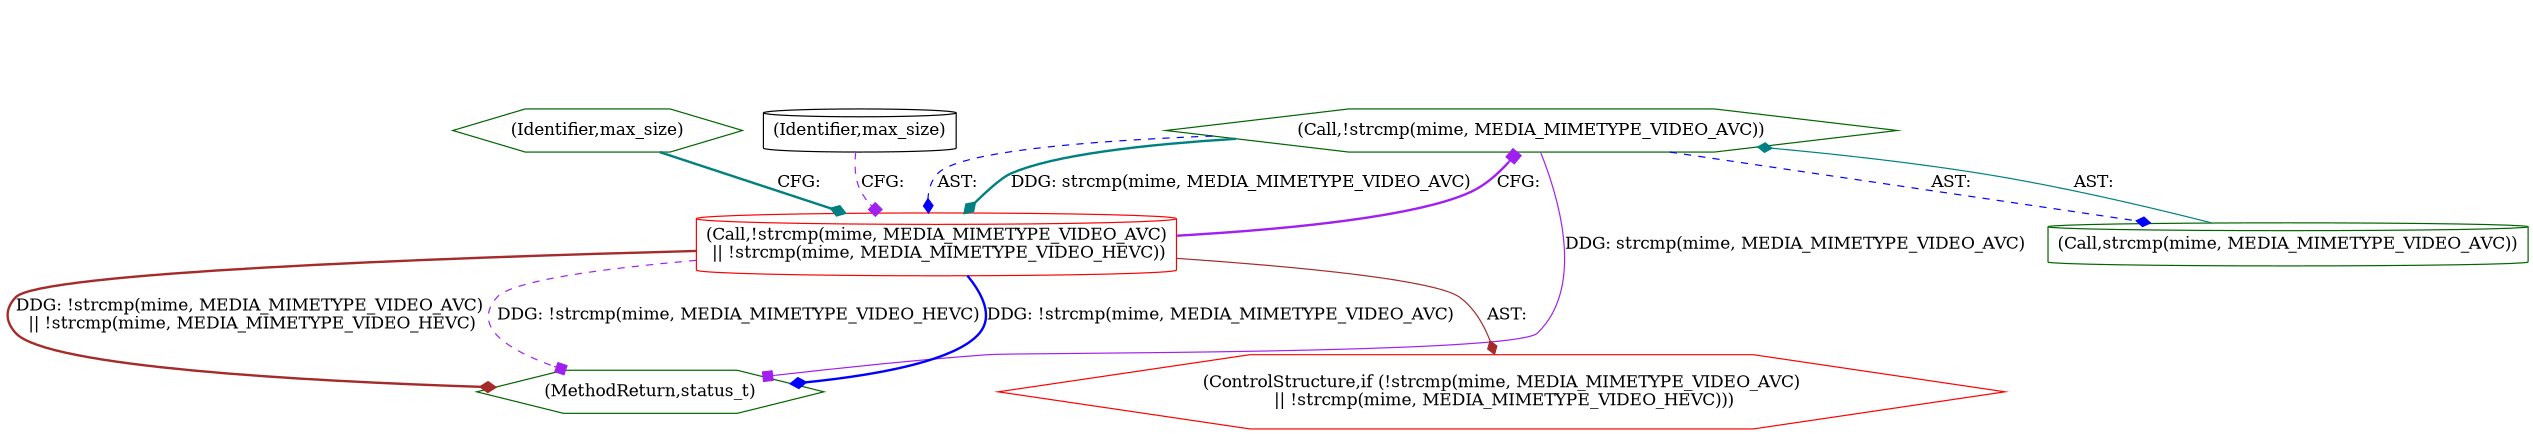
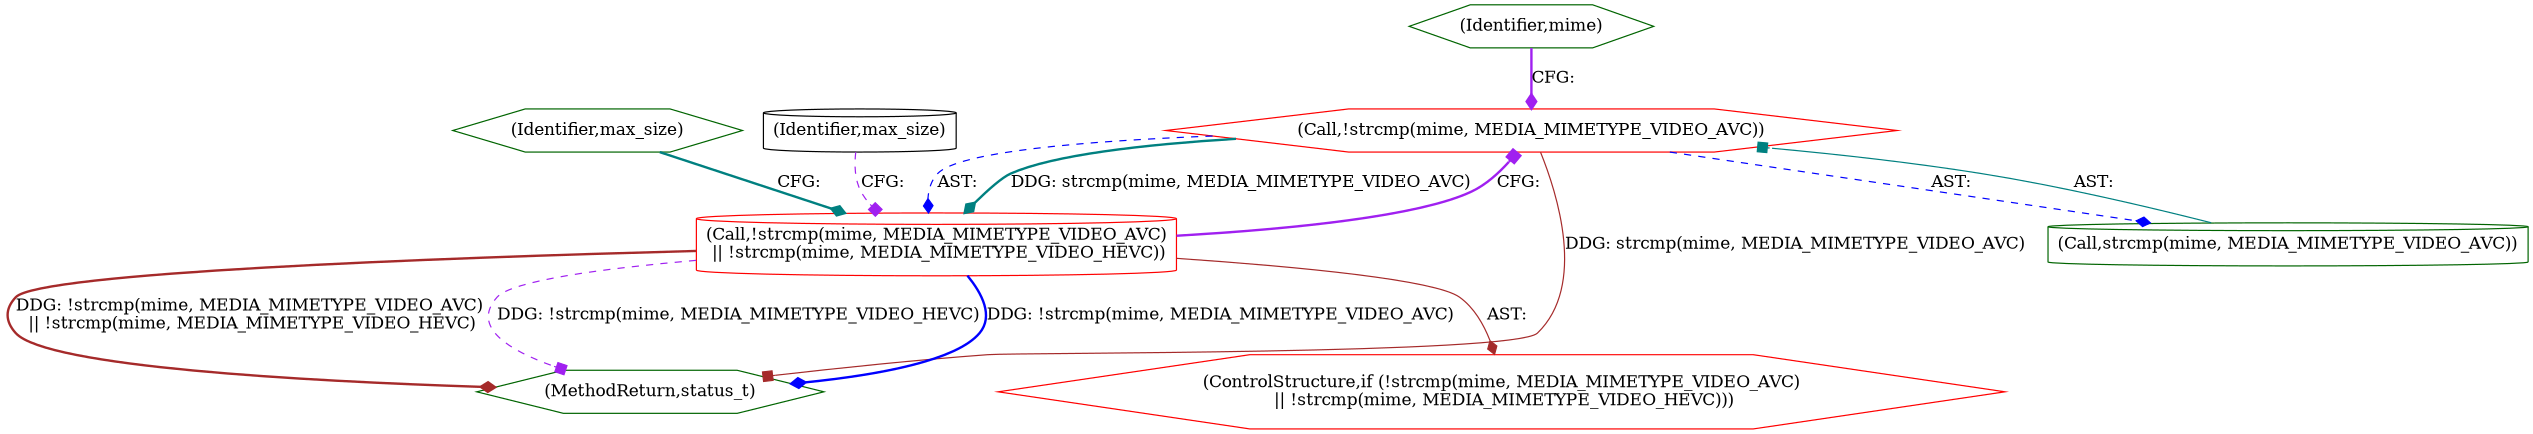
node "(Identifier,mime)": added
node "(Call,!strcmp(mime, MEDIA_MIMETYPE_VIDEO_AVC))": color darkgreen -> red
edge "(Call,strcmp(mime, MEDIA_MIMETYPE_VIDEO_AVC))" -> "(Call,!strcmp(mime, MEDIA_MIMETYPE_VIDEO_AVC))": arrowhead diamond -> box
edge "(Call,!strcmp(mime, MEDIA_MIMETYPE_VIDEO_AVC))" -> "(MethodReturn,status_t)": color purple -> brown
